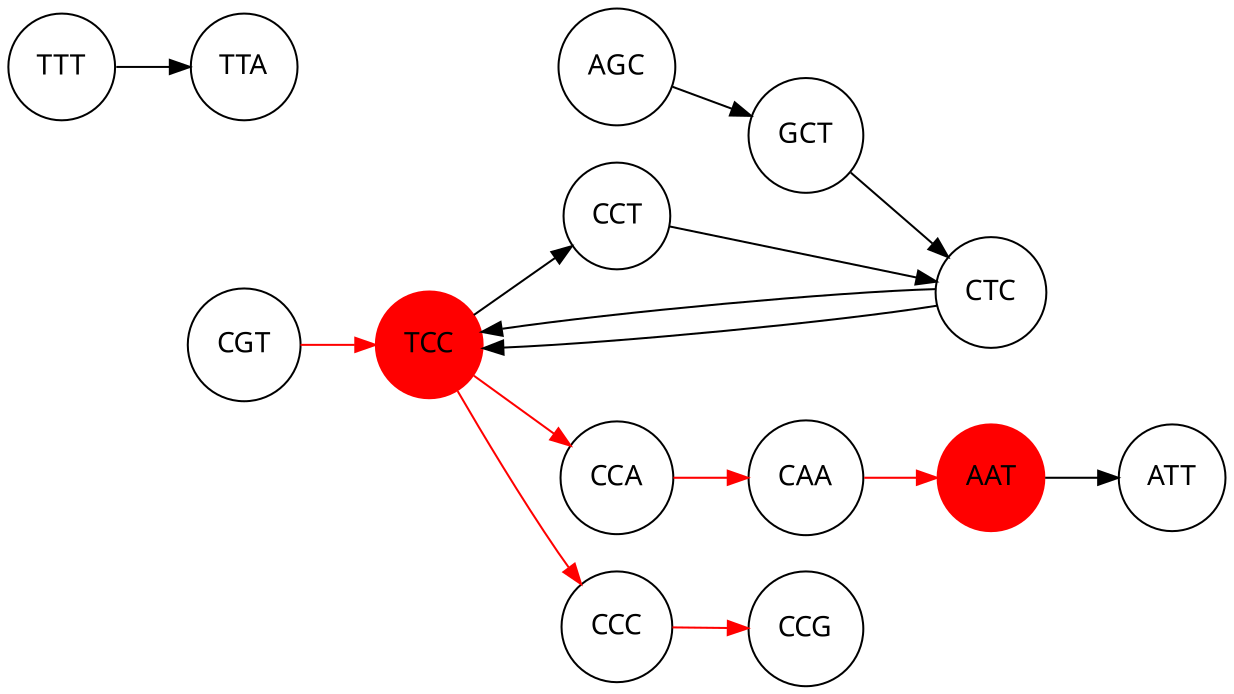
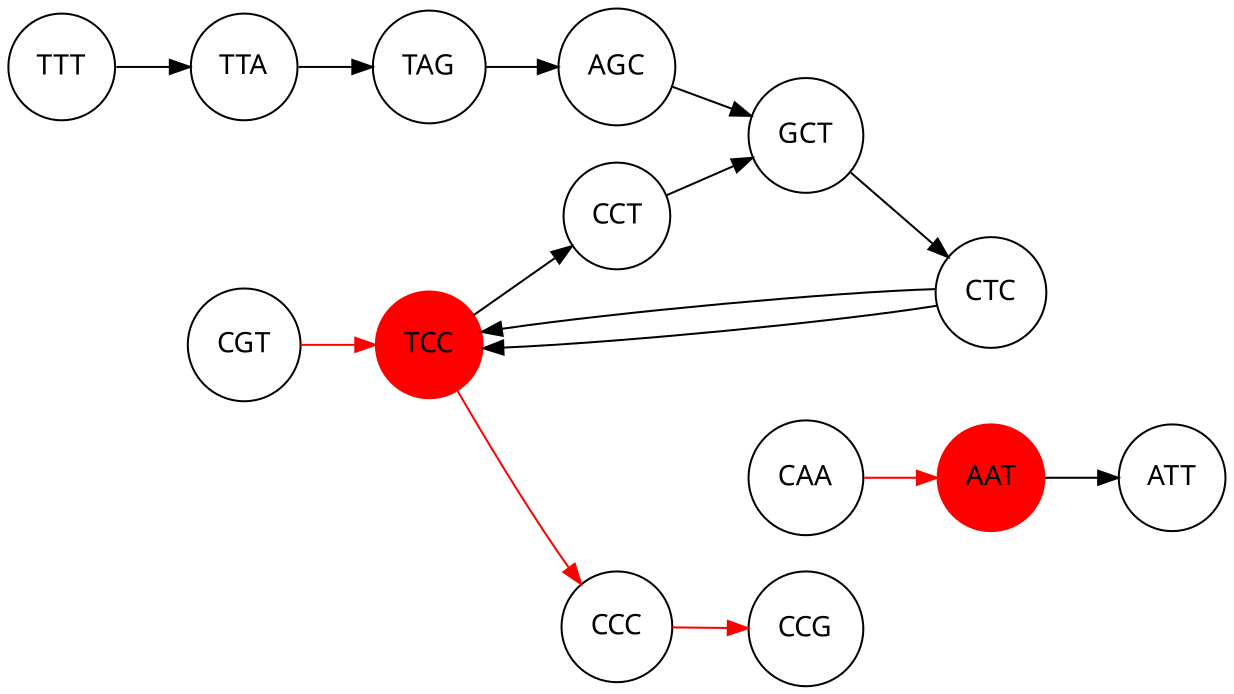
node "TAG": added
edge "CCT" -> "CTC": now "CCT" -> "GCT"
node "CCA": removed
